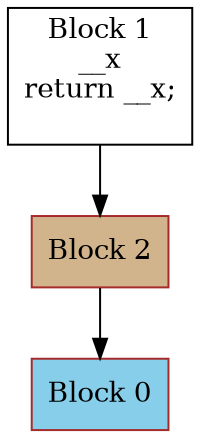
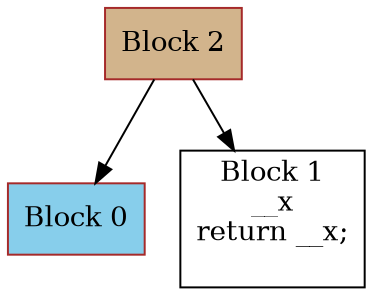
edge "Block 1 __x return __x;" -> "Block 2": reversed
